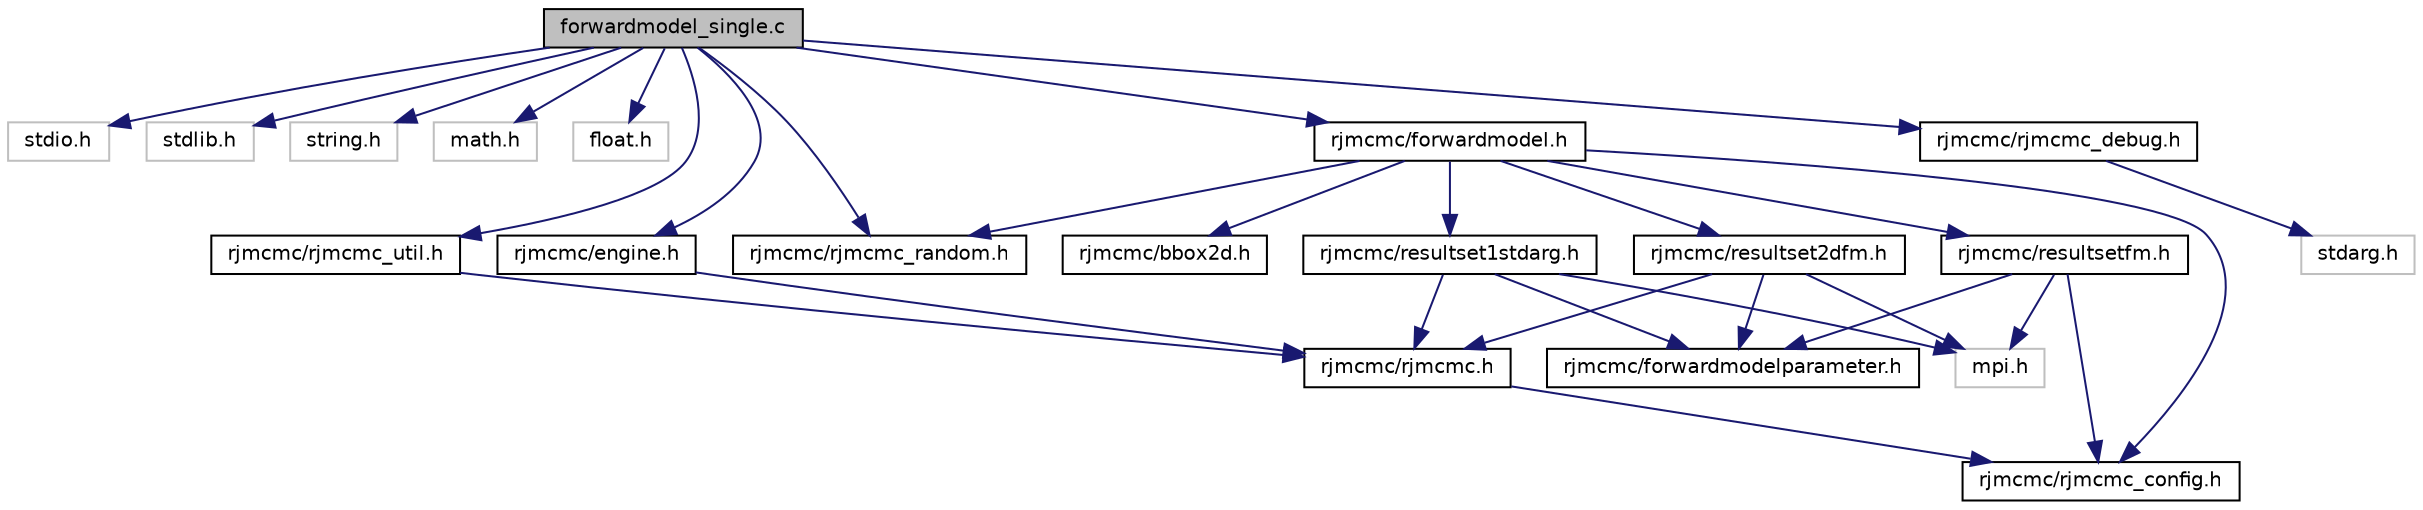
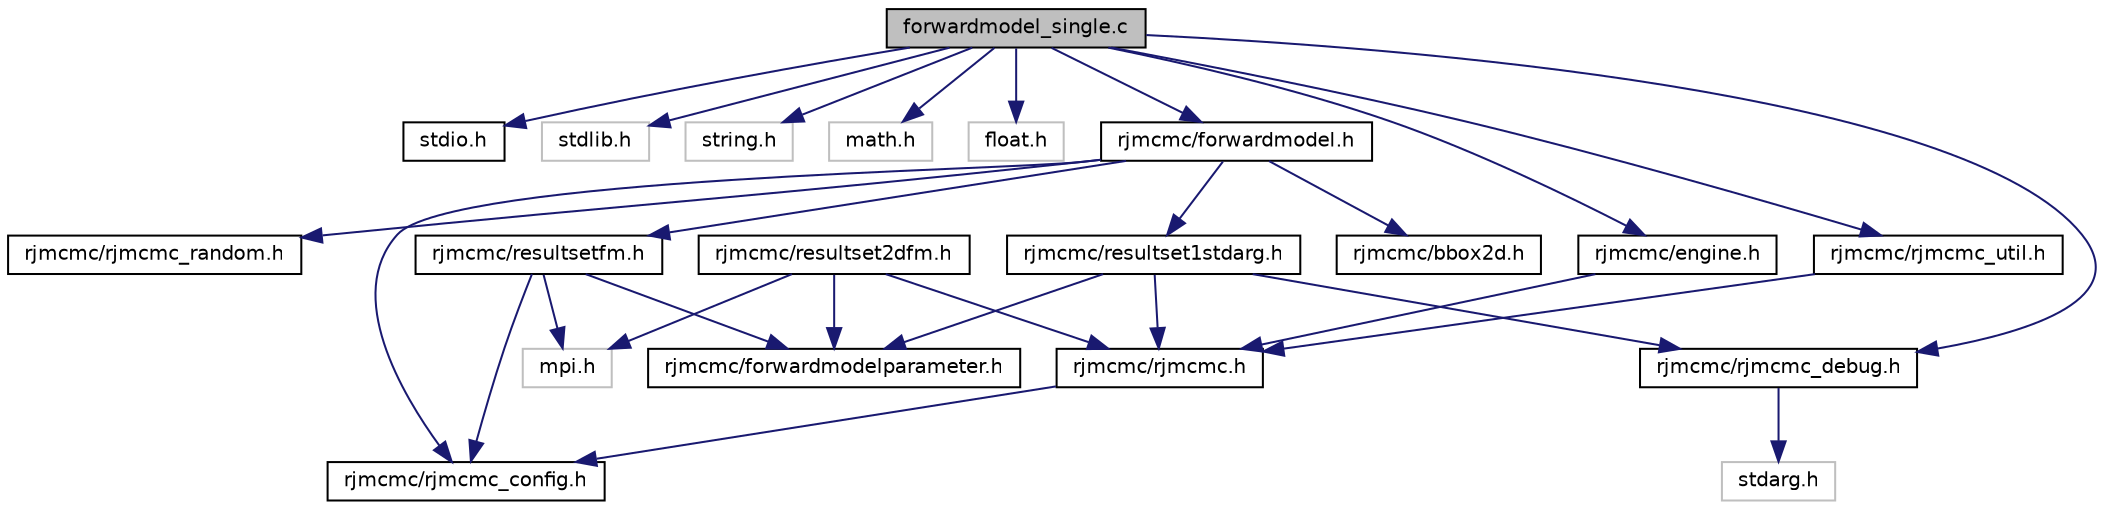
edge "forwardmodel_single.c" -> "rjmcmc/rjmcmc_random.h": removed
node "stdio.h": color grey75 -> black
edge "rjmcmc/forwardmodel.h" -> "rjmcmc/resultset2dfm.h": removed
edge "rjmcmc/resultset1stdarg.h" -> "mpi.h": now "rjmcmc/resultset1stdarg.h" -> "rjmcmc/rjmcmc_debug.h"
